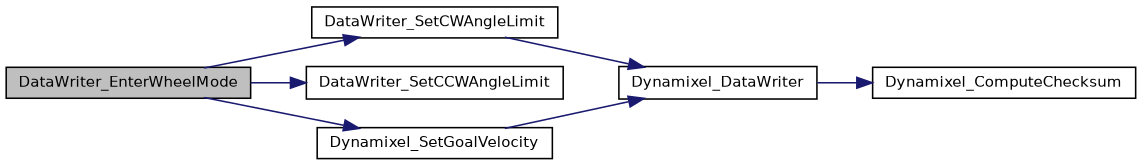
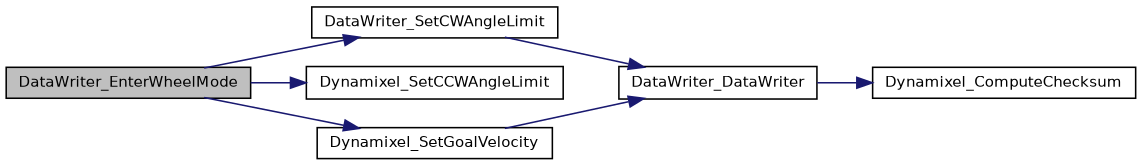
node "DataWriter_SetCCWAngleLimit": label "DataWriter_SetCCWAngleLimit" -> "Dynamixel_SetCCWAngleLimit"
node "Dynamixel_DataWriter": label "Dynamixel_DataWriter" -> "DataWriter_DataWriter"
